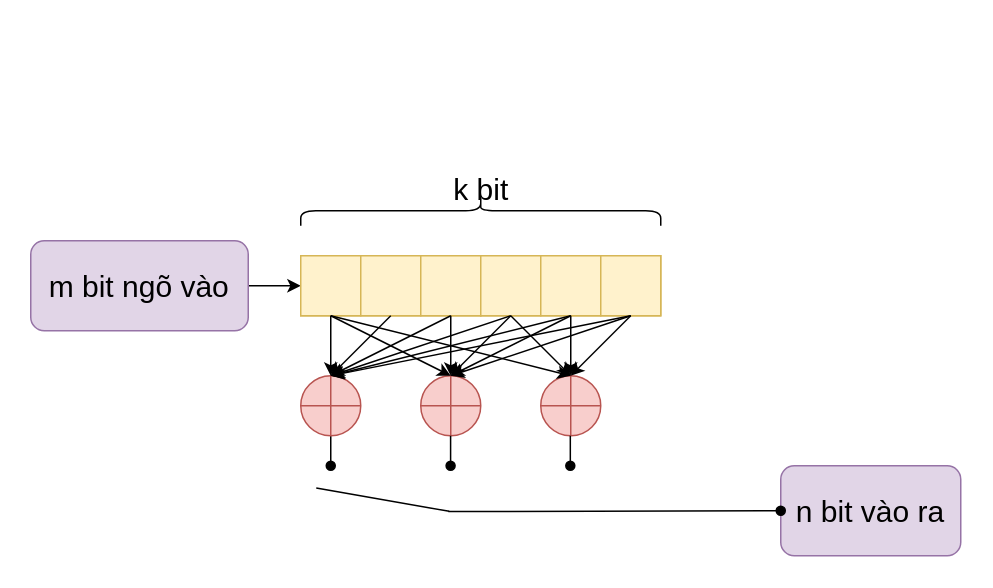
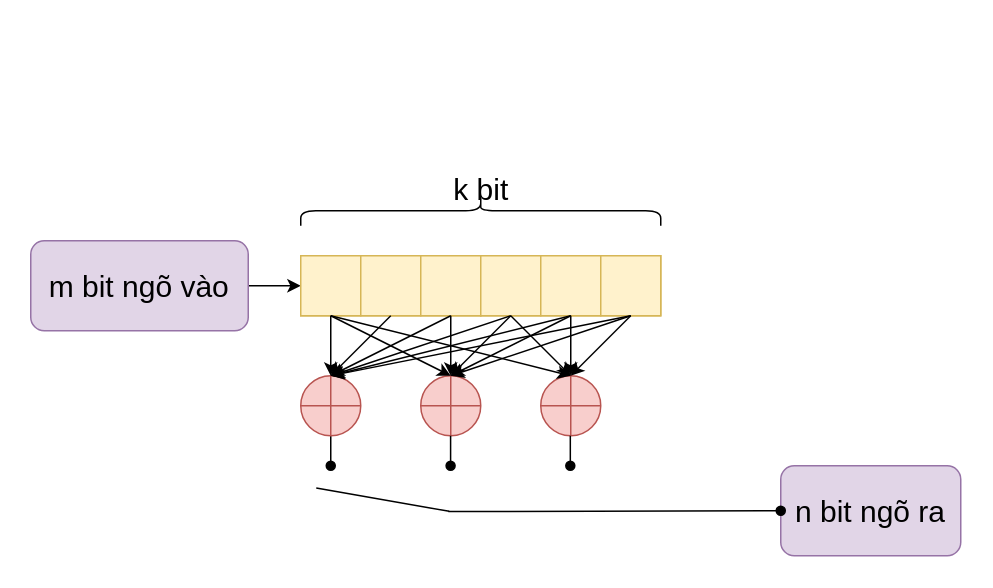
node "n bit vào ra": label "n bit vào ra" -> "n bit ngõ ra"
